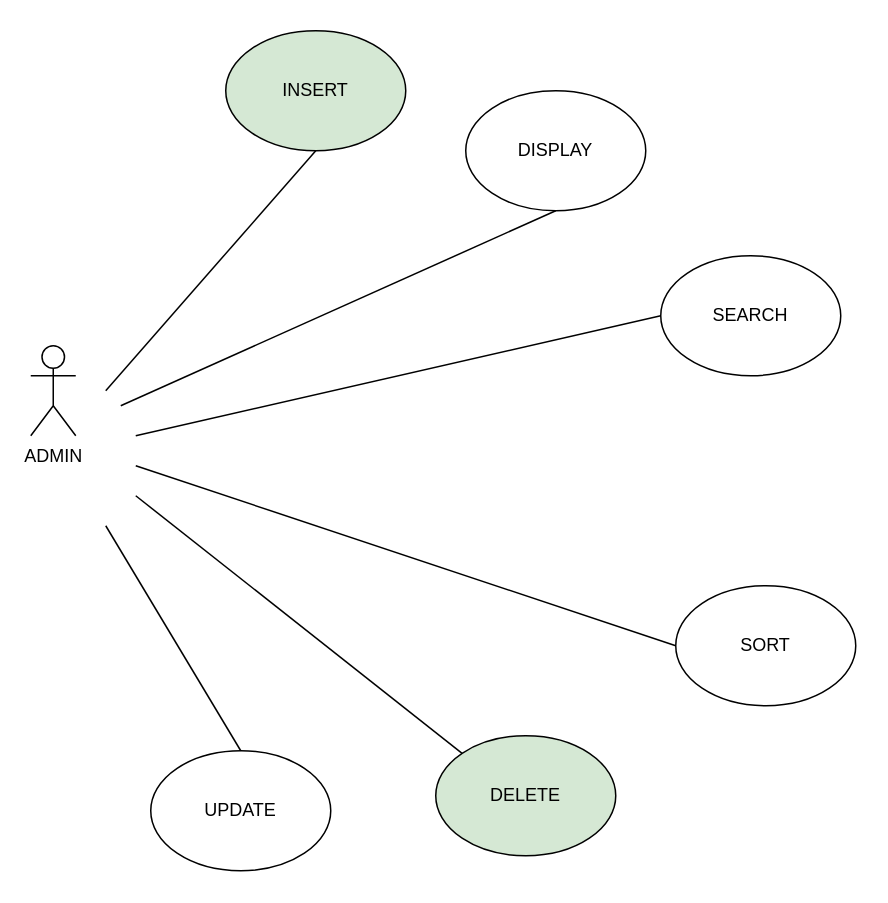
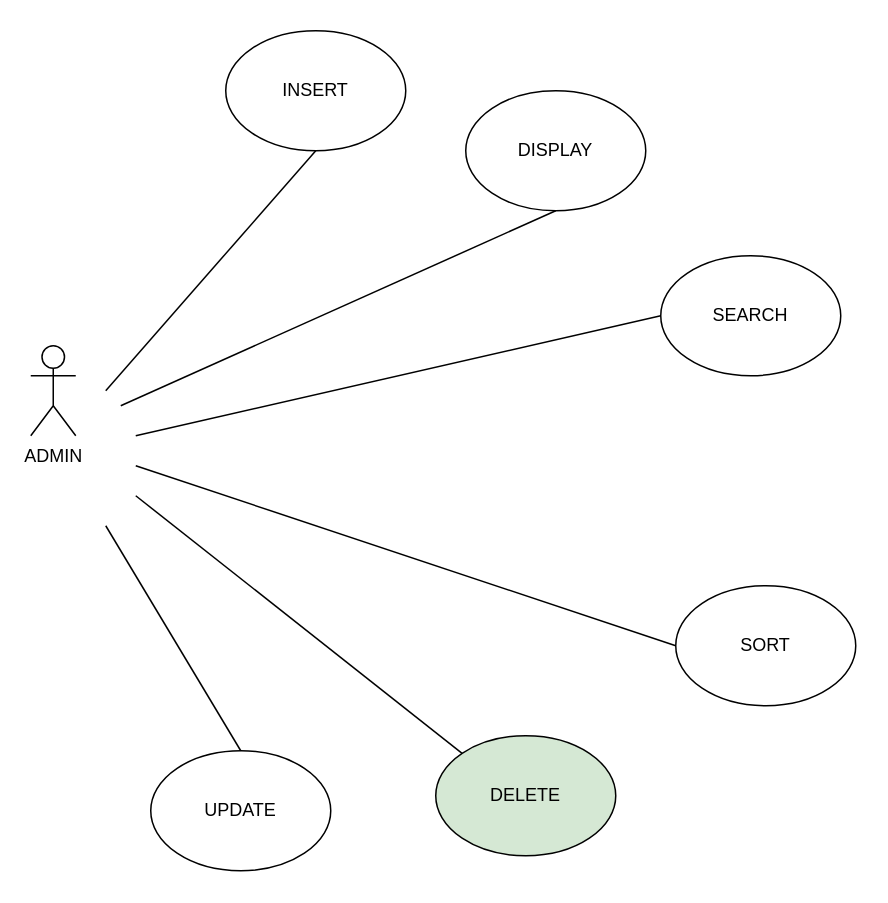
node "INSERT": fillcolor #d5e8d4 -> #ffffff
